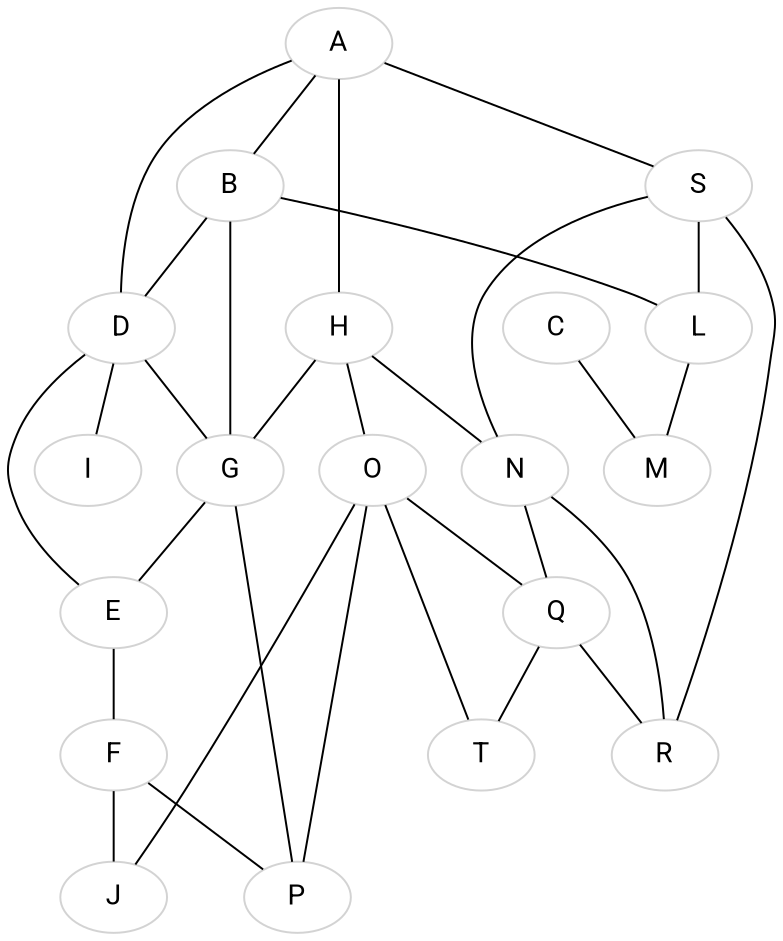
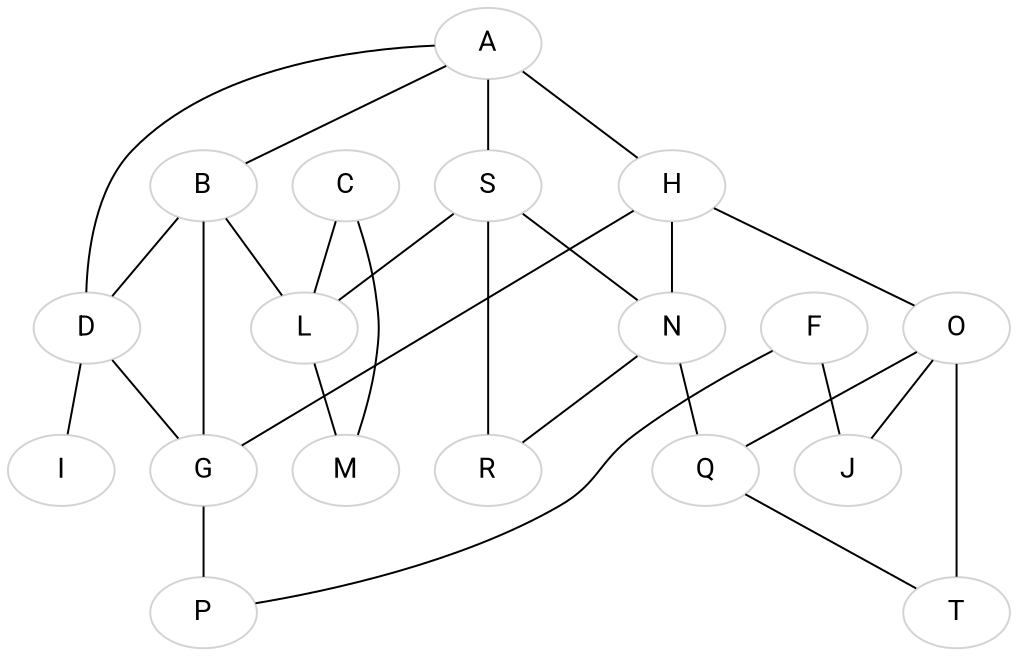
edge "C" -- "L": added
node "E": removed
edge "O" -- "P": removed
edge "Q" -- "R": removed
